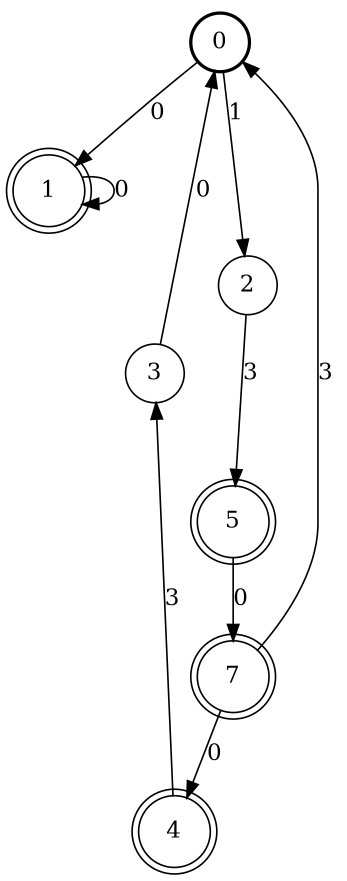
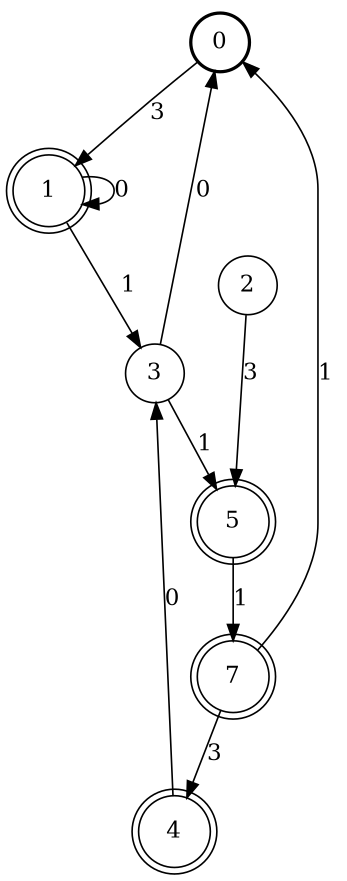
edge "0" -> "1": label "0" -> "3"
edge "0" -> "2": removed, label "1"
edge "1" -> "3": added, label "1"
edge "7" -> "0": label "3" -> "1"
edge "3" -> "5": added, label "1"
edge "4" -> "3": label "3" -> "0"
edge "5" -> "7": label "0" -> "1"
edge "7" -> "4": label "0" -> "3"
